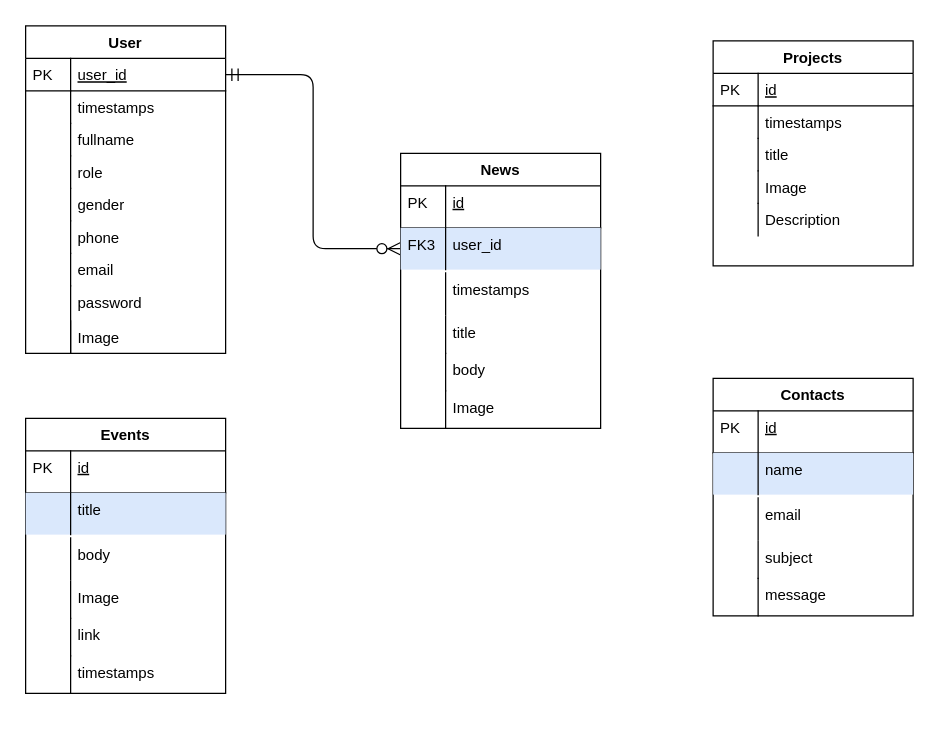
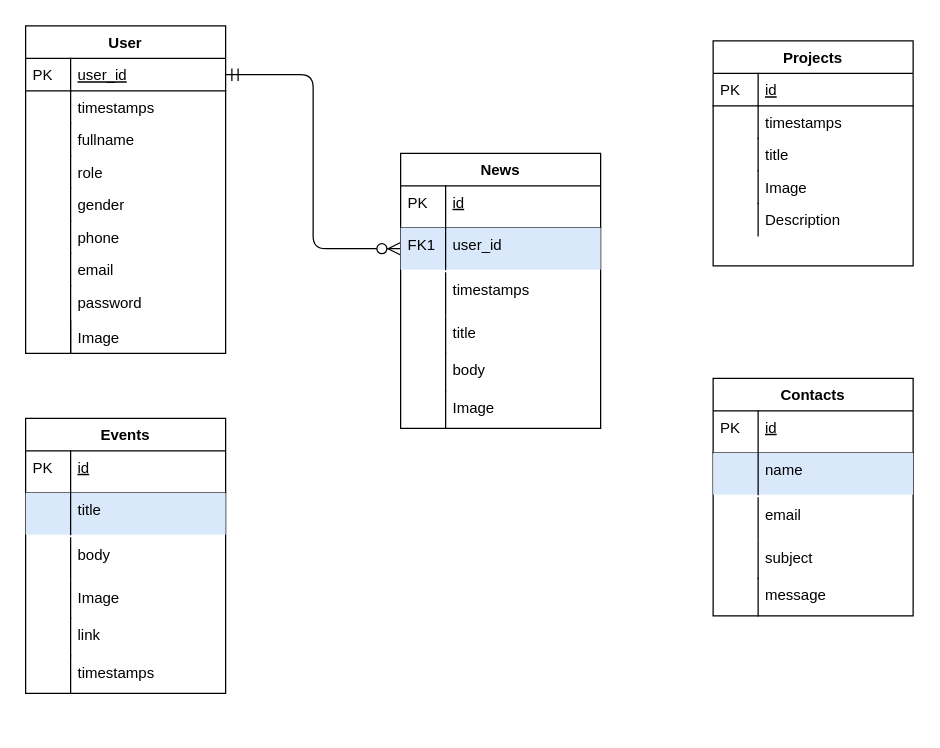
node "FK3": label "FK3" -> "FK1"
